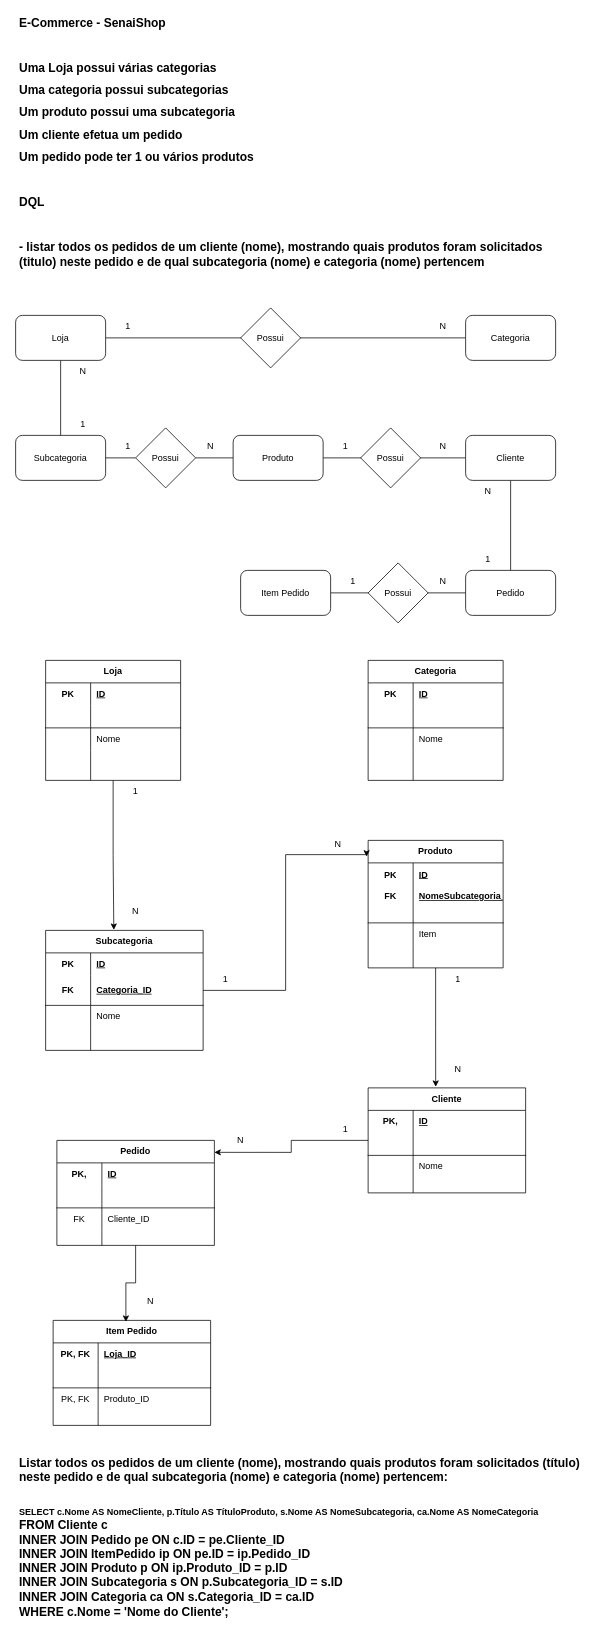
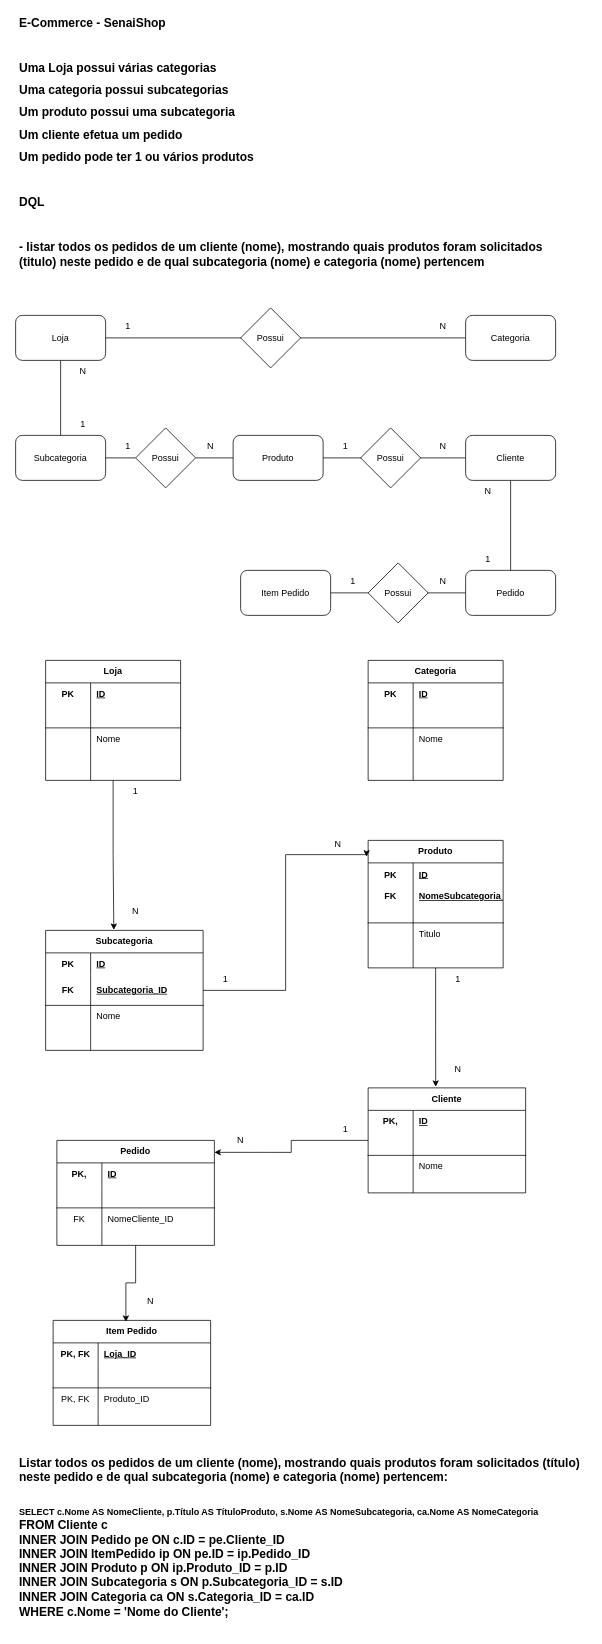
node "Item": label "Item" -> "Titulo"
node "Categoria_ID": label "Categoria_ID" -> "Subcategoria_ID"
node "Cliente_ID": label "Cliente_ID" -> "NomeCliente_ID"
